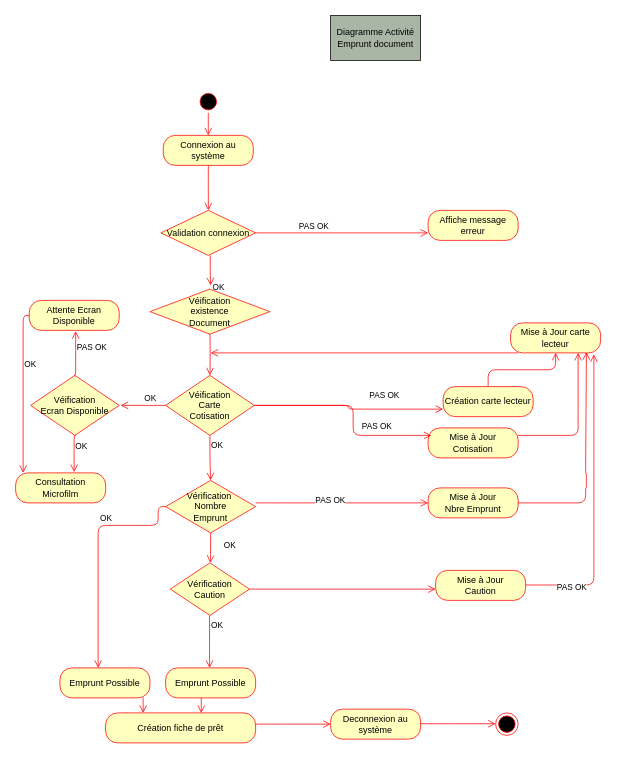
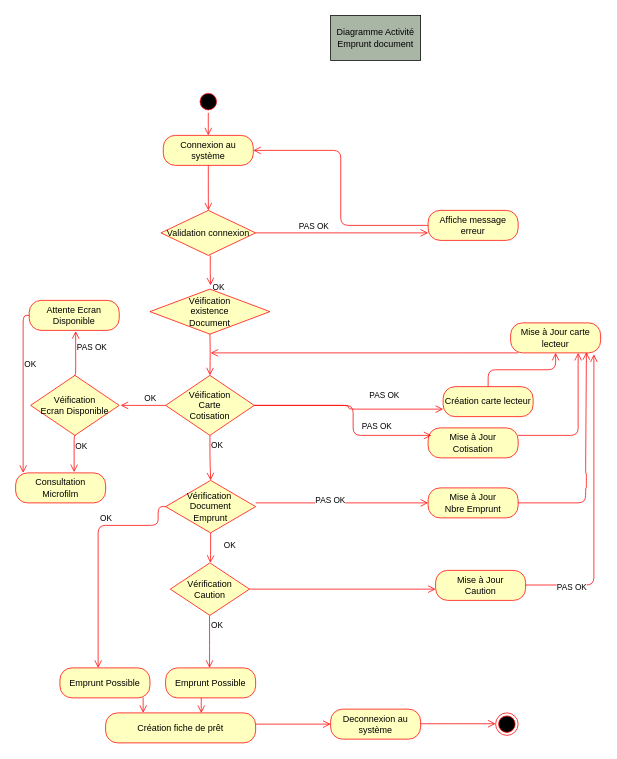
edge "Affiche message erreur" -> "Connexion au système": added
node "Vérification Nombre Emprunt": label "Vérification Nombre Emprunt" -> "Vérification Document Emprunt"
